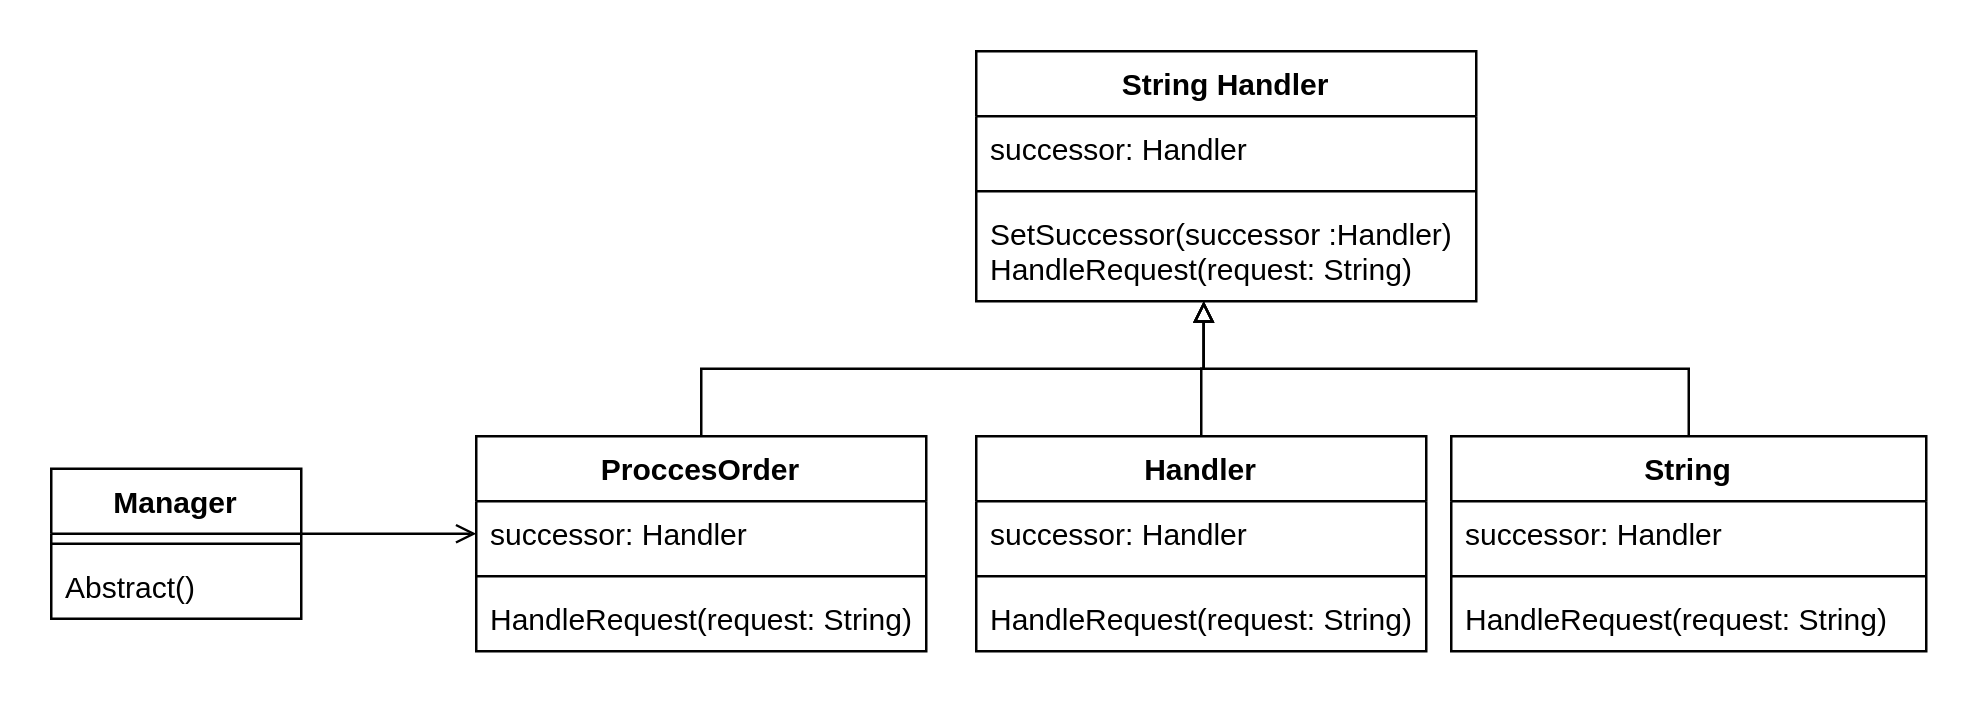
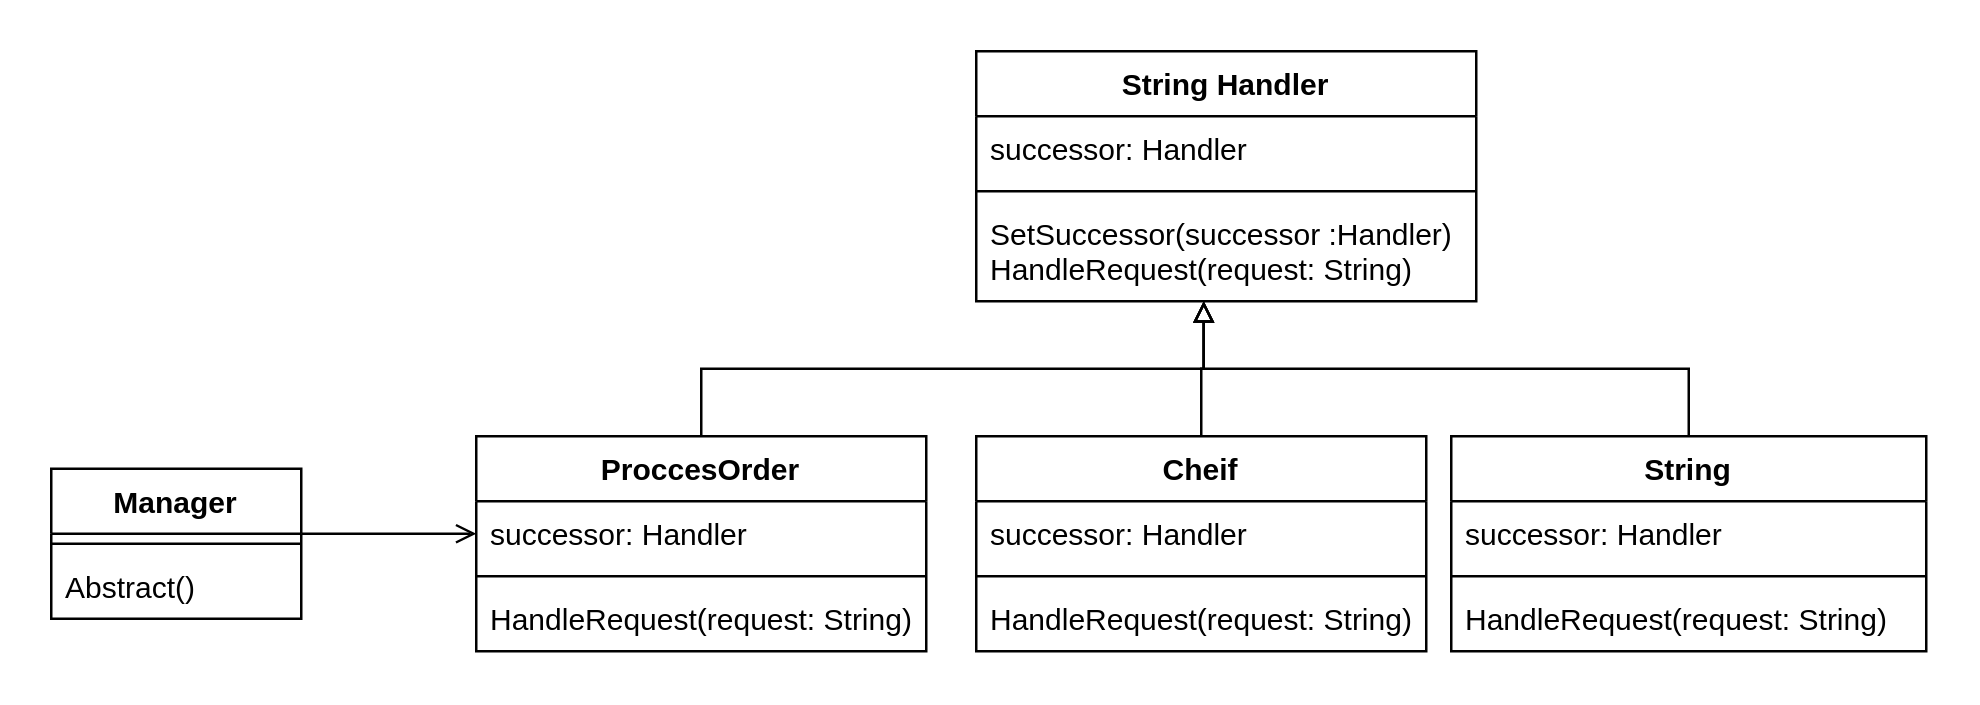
node "Handler": label "Handler" -> "Cheif"
